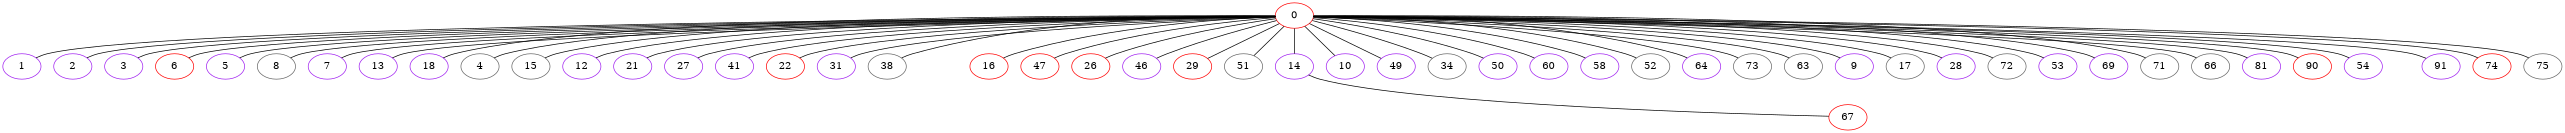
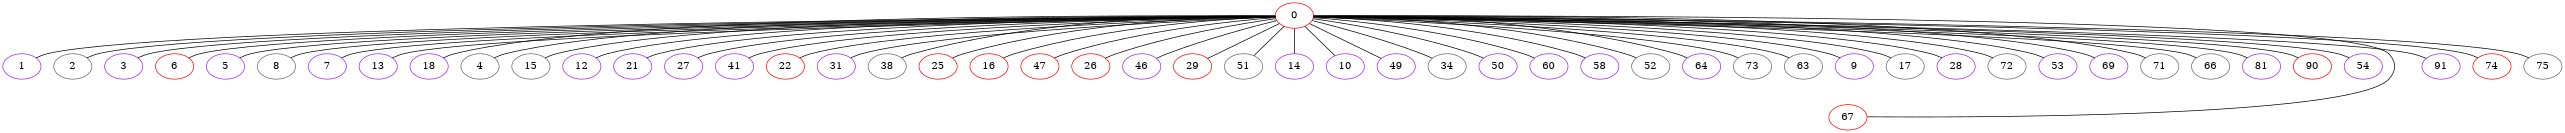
node "2": color purple -> gray40
node "25": added
edge "14" -- "67": now "0" -- "67"
